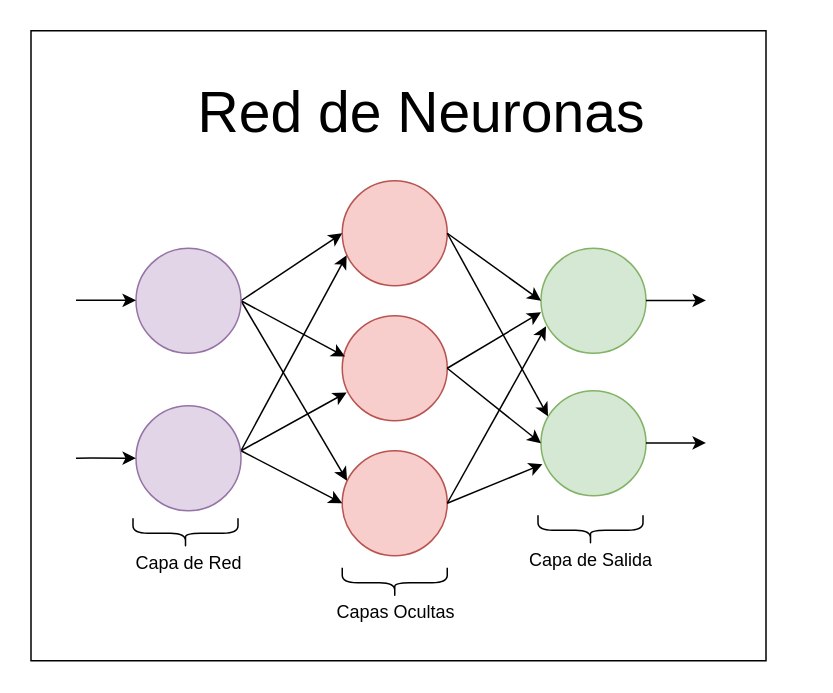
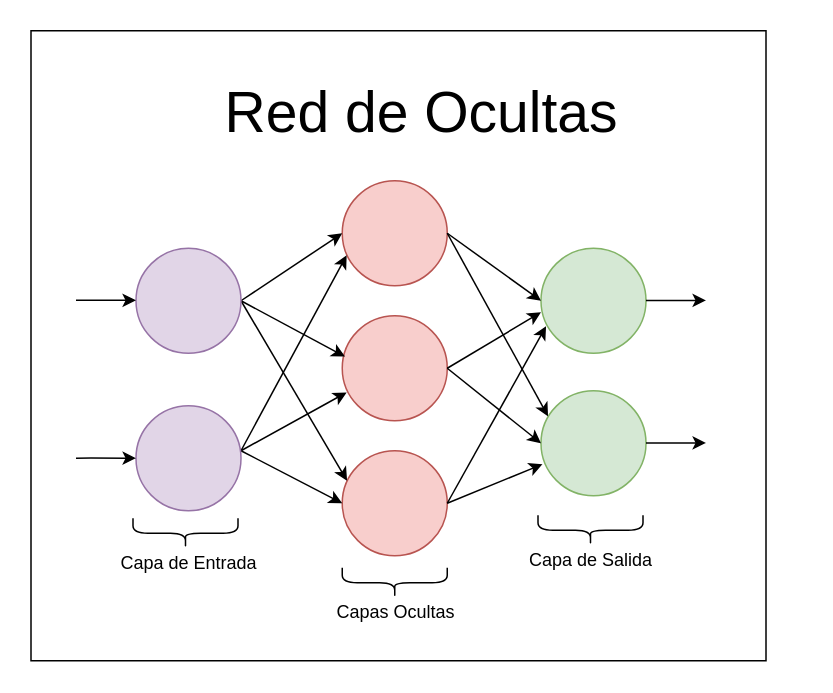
node "Red de Neuronas": label "Red de Neuronas" -> "Red de Ocultas"
node "Capa de Red": label "Capa de Red" -> "Capa de Entrada"
